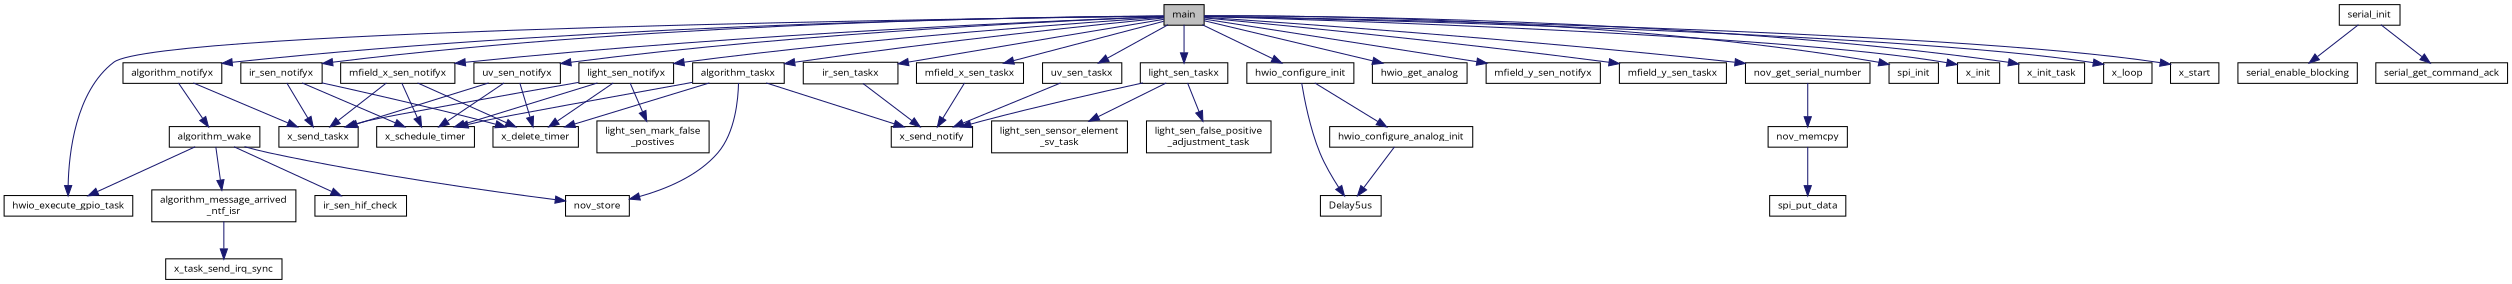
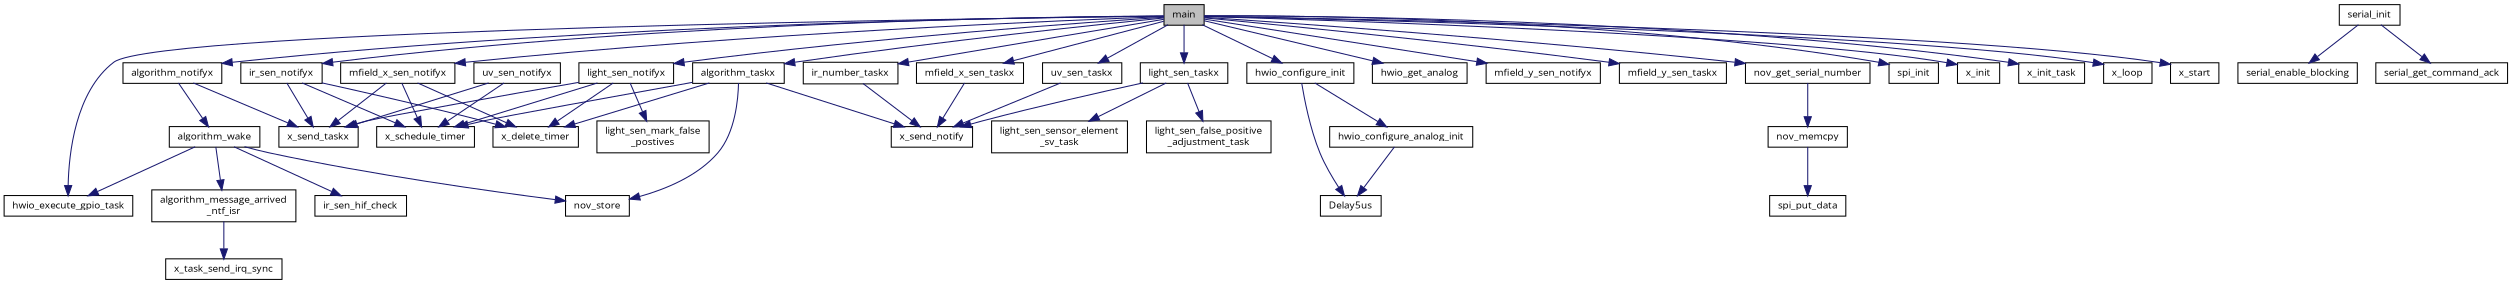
edge "main" -> "uv_sen_notifyx": removed
node "ir_sen_taskx": label "ir_sen_taskx" -> "ir_number_taskx"
edge "uv_sen_notifyx" -> "x_delete_timer": removed
